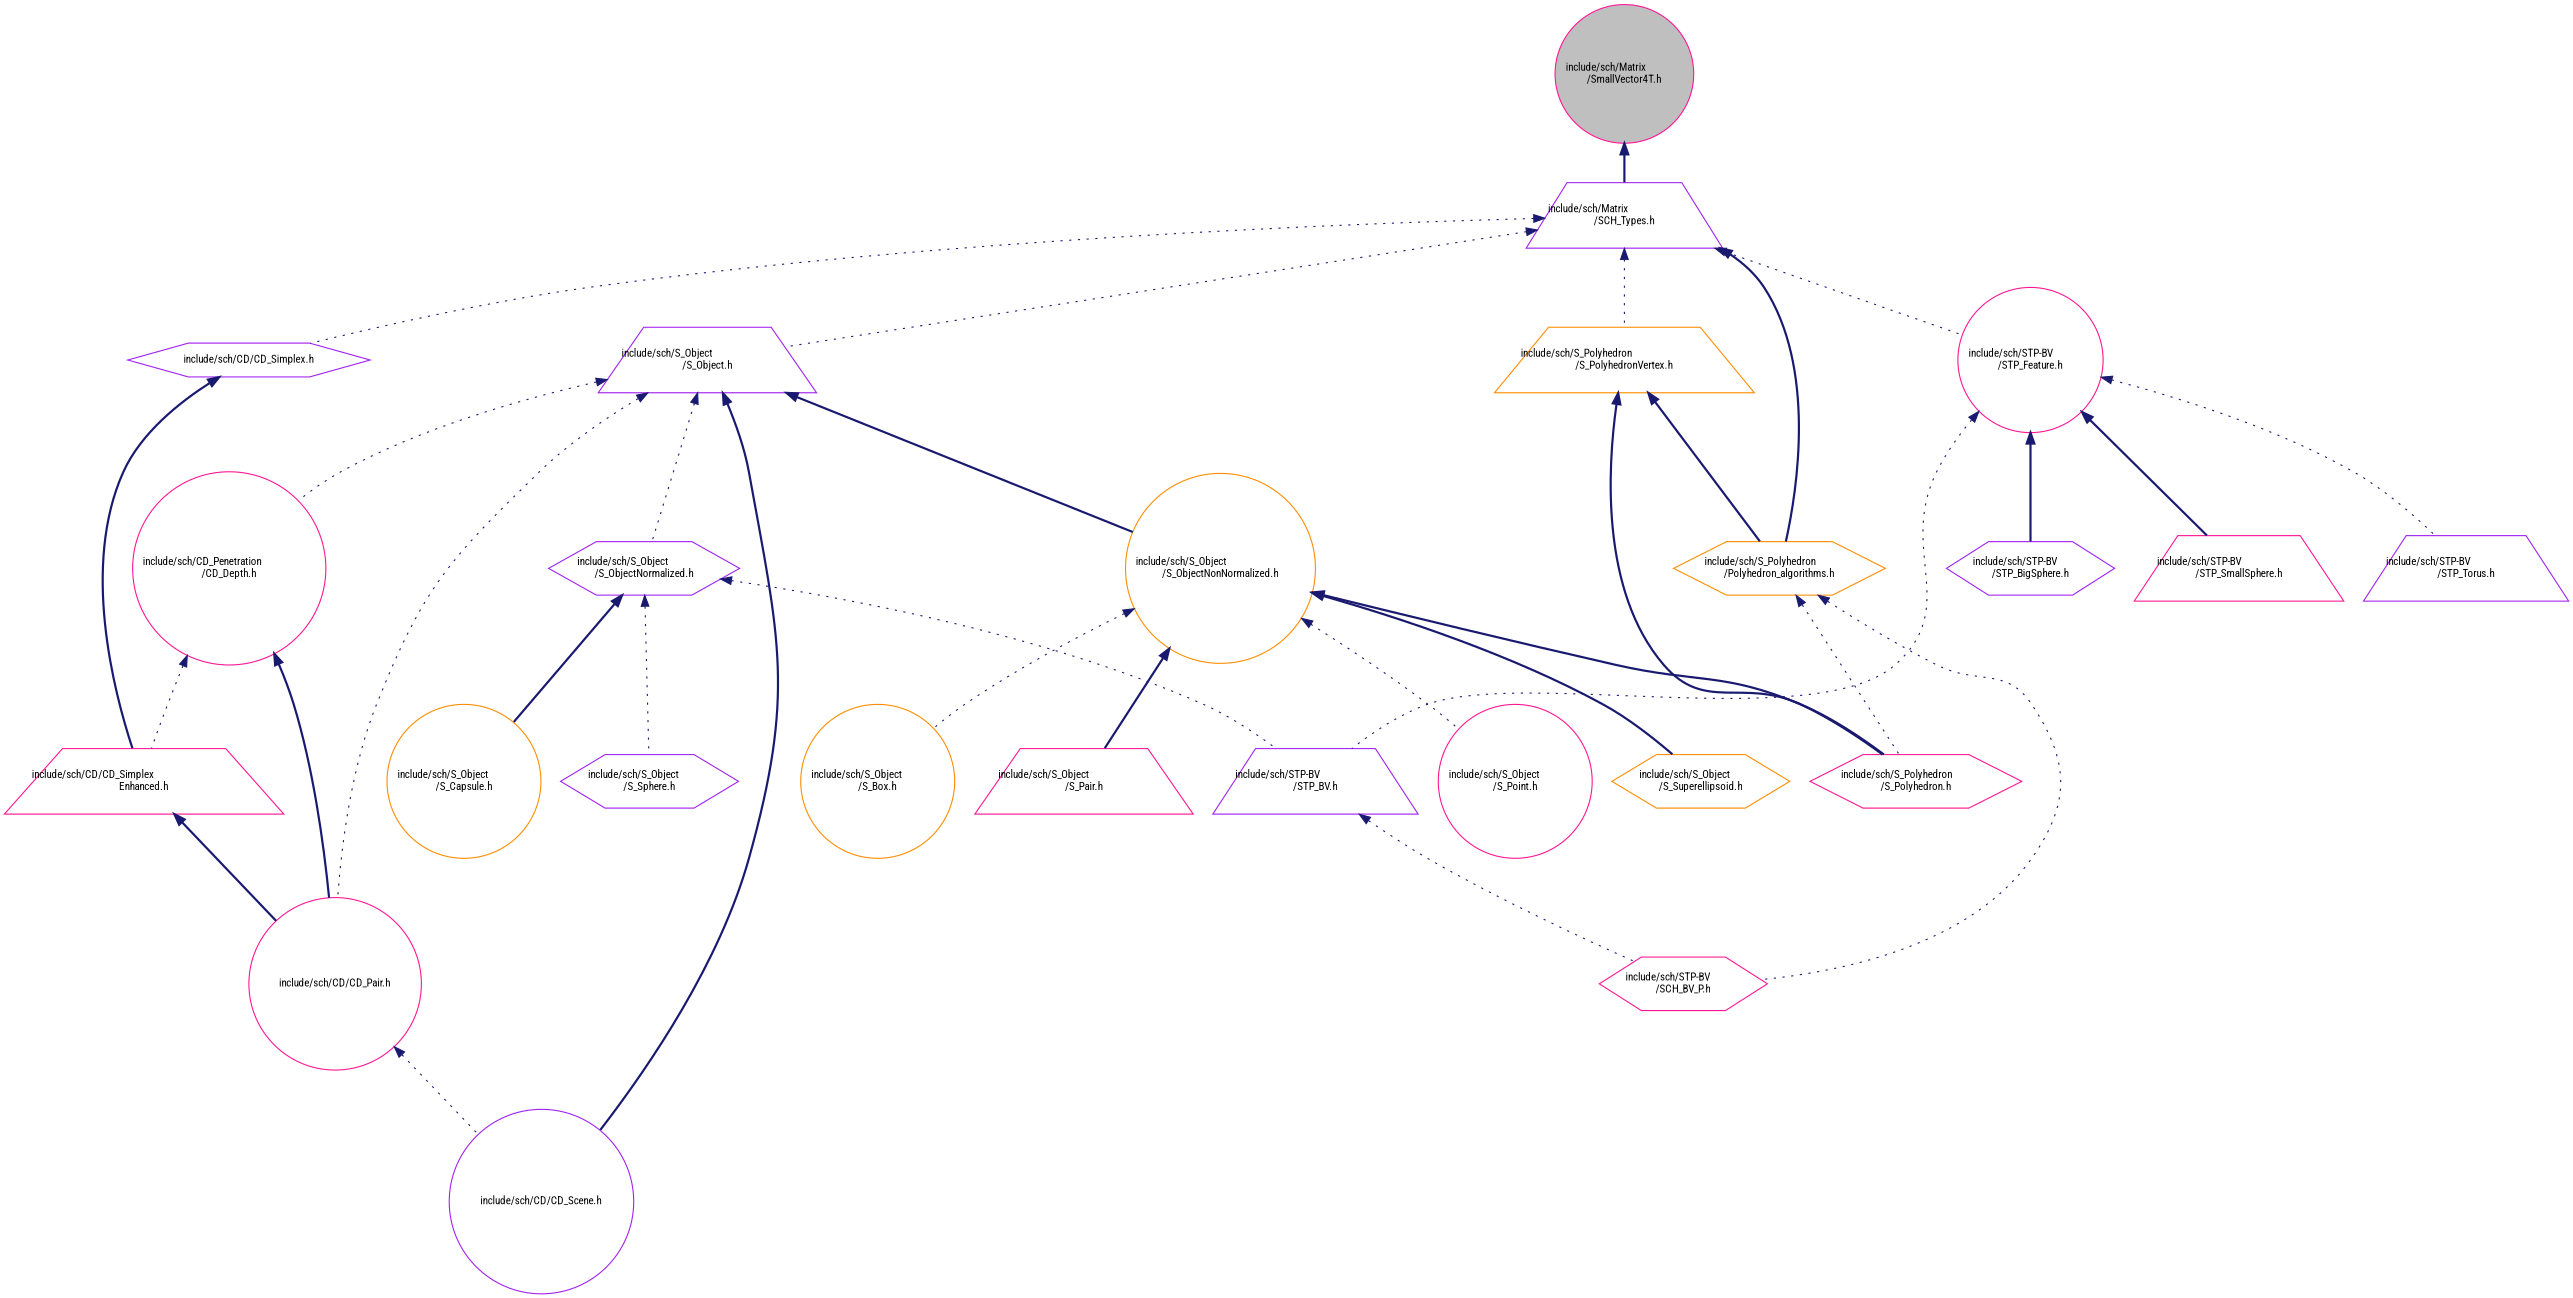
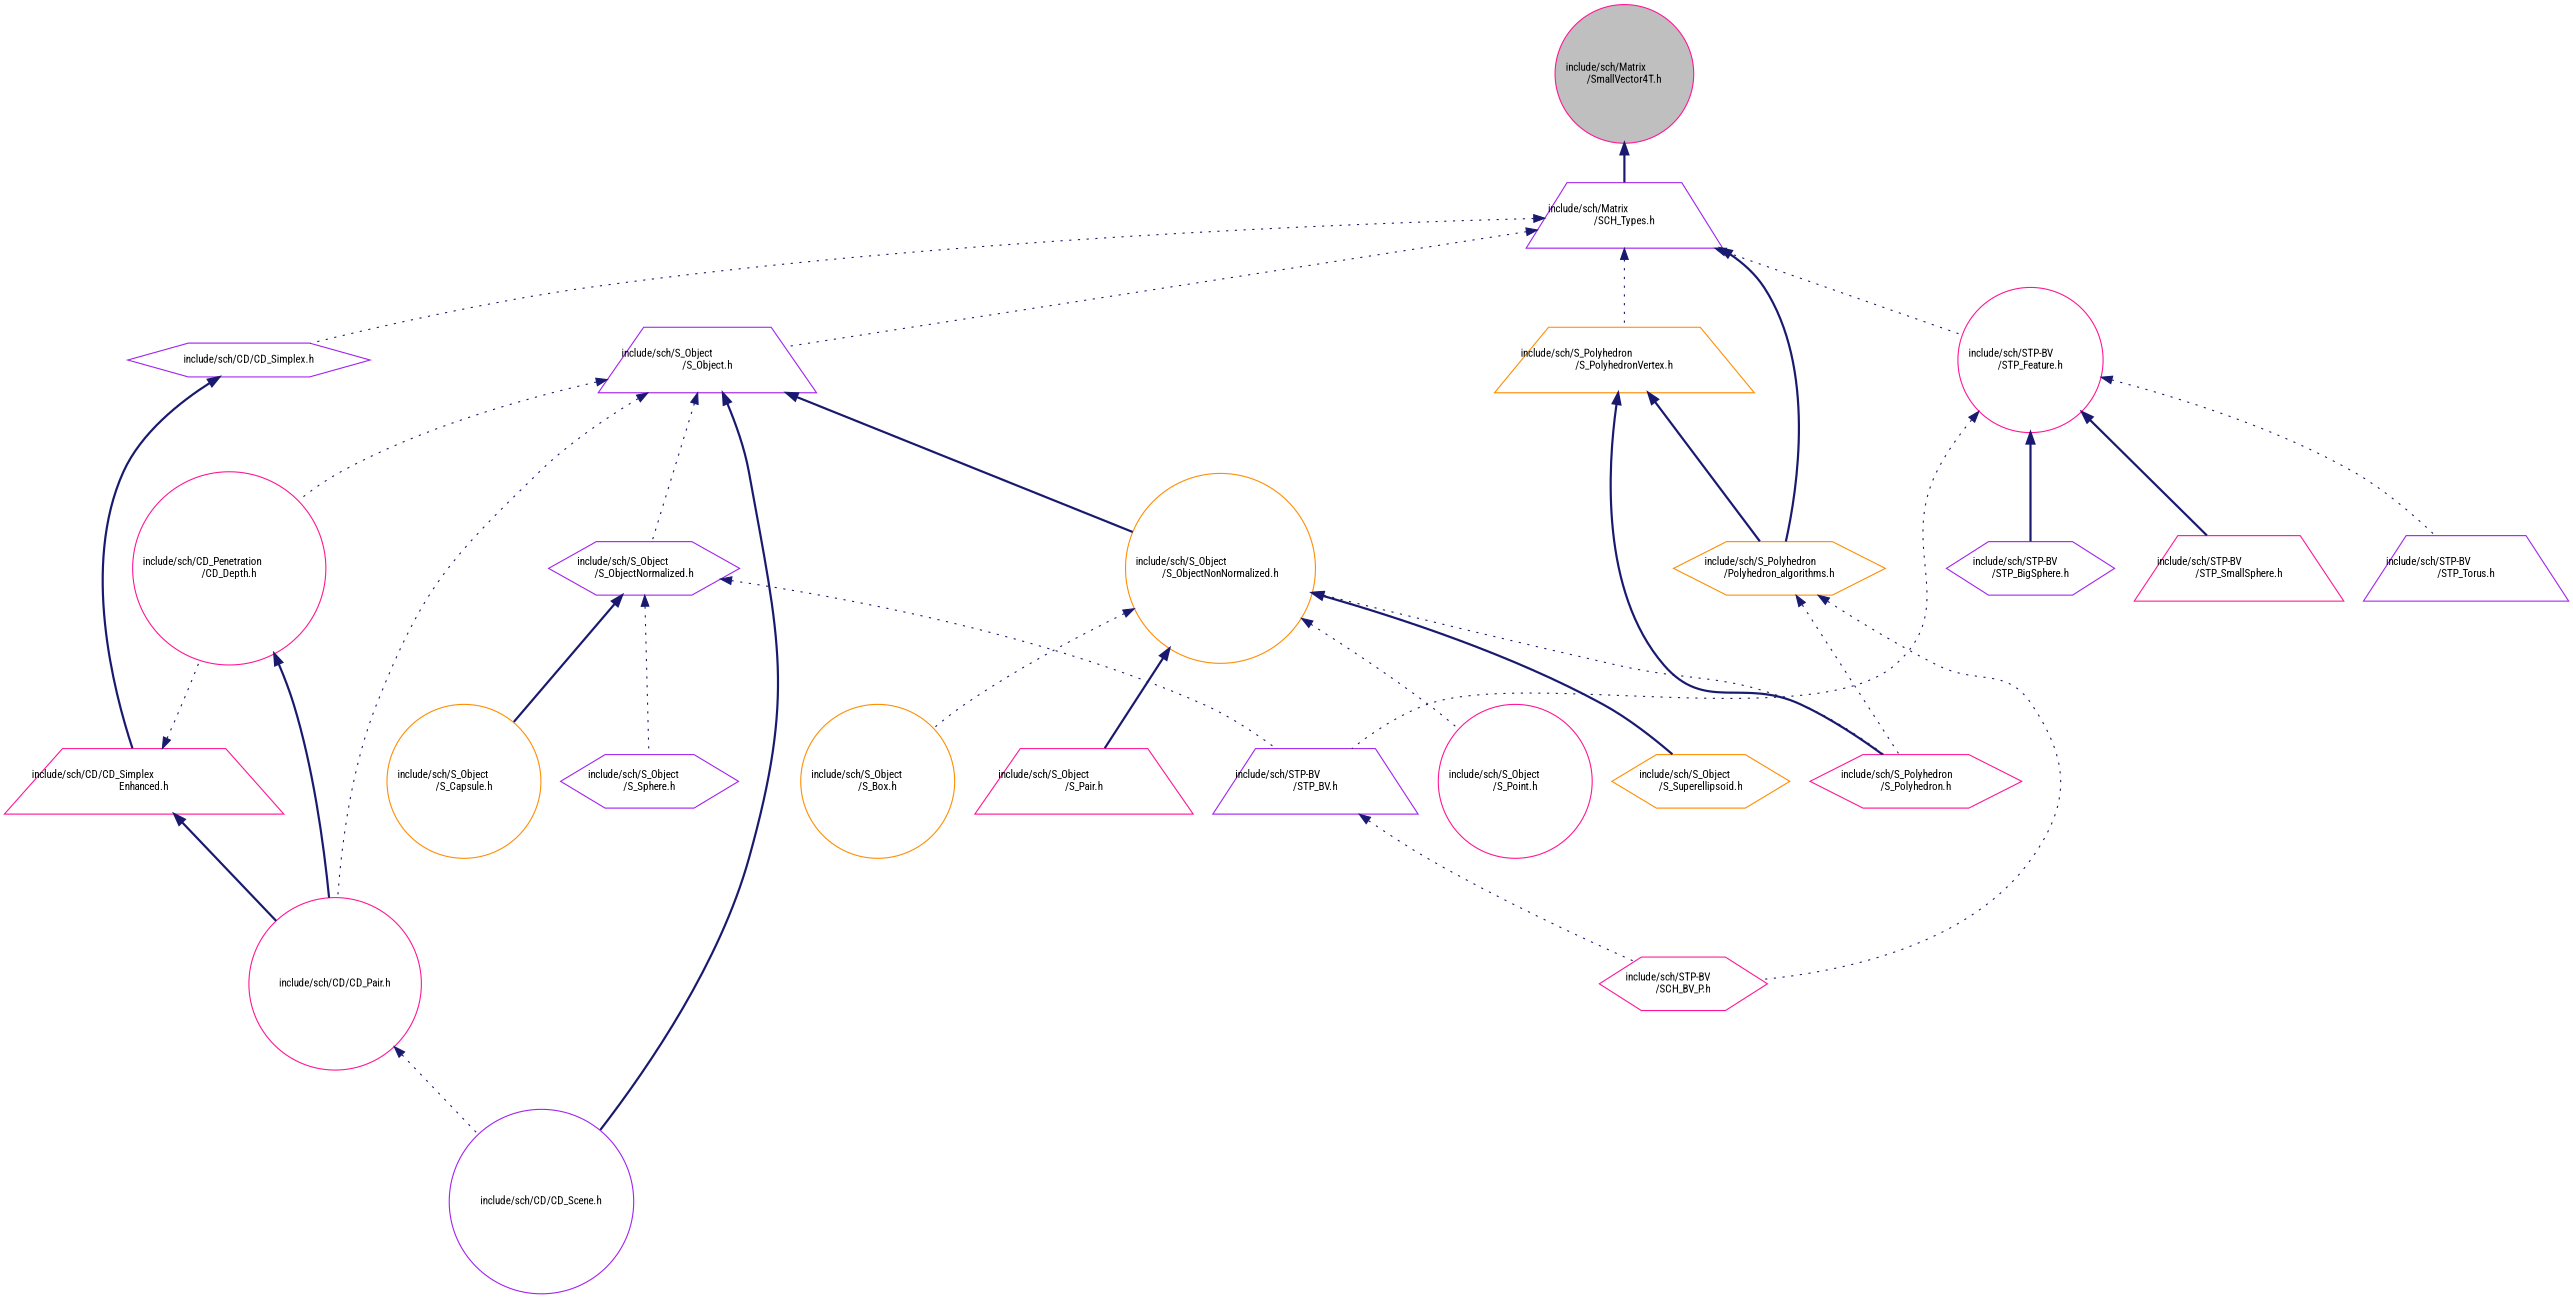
edge "include/sch/S_Polyhedron /S_Polyhedron.h" -> "include/sch/S_Object /S_ObjectNonNormalized.h": style bold -> dotted
edge "include/sch/CD/CD_Simplex Enhanced.h" -> "include/sch/CD_Penetration /CD_Depth.h": reversed
